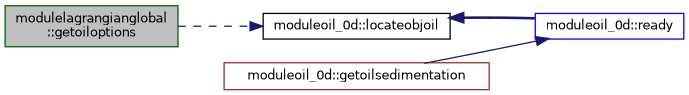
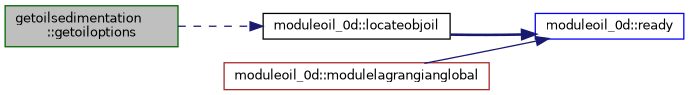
edge "moduleoil_0d::ready" -> "moduleoil_0d::locateobjoil": reversed
node "modulelagrangianglobal ::getoiloptions": label "modulelagrangianglobal ::getoiloptions" -> "getoilsedimentation ::getoiloptions"
node "moduleoil_0d::getoilsedimentation": label "moduleoil_0d::getoilsedimentation" -> "moduleoil_0d::modulelagrangianglobal"
